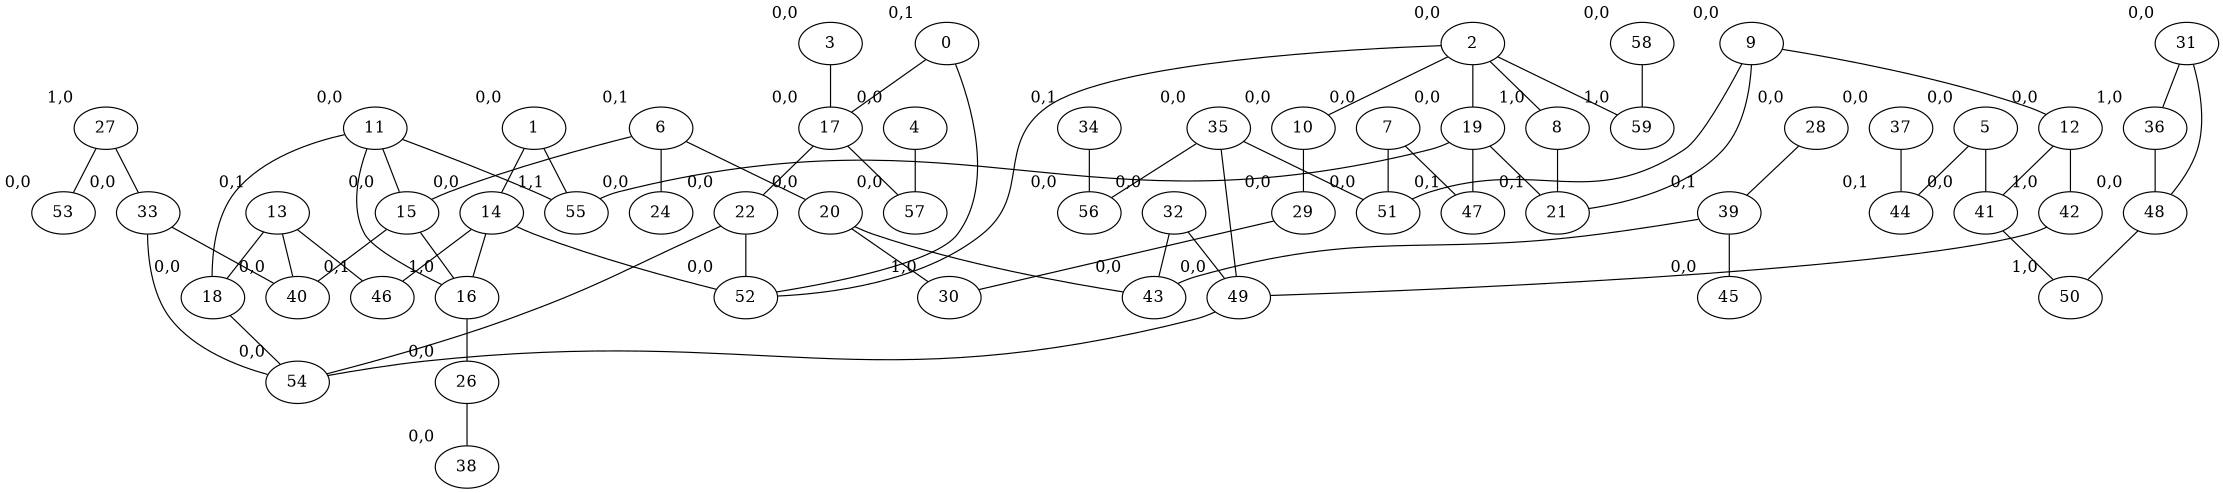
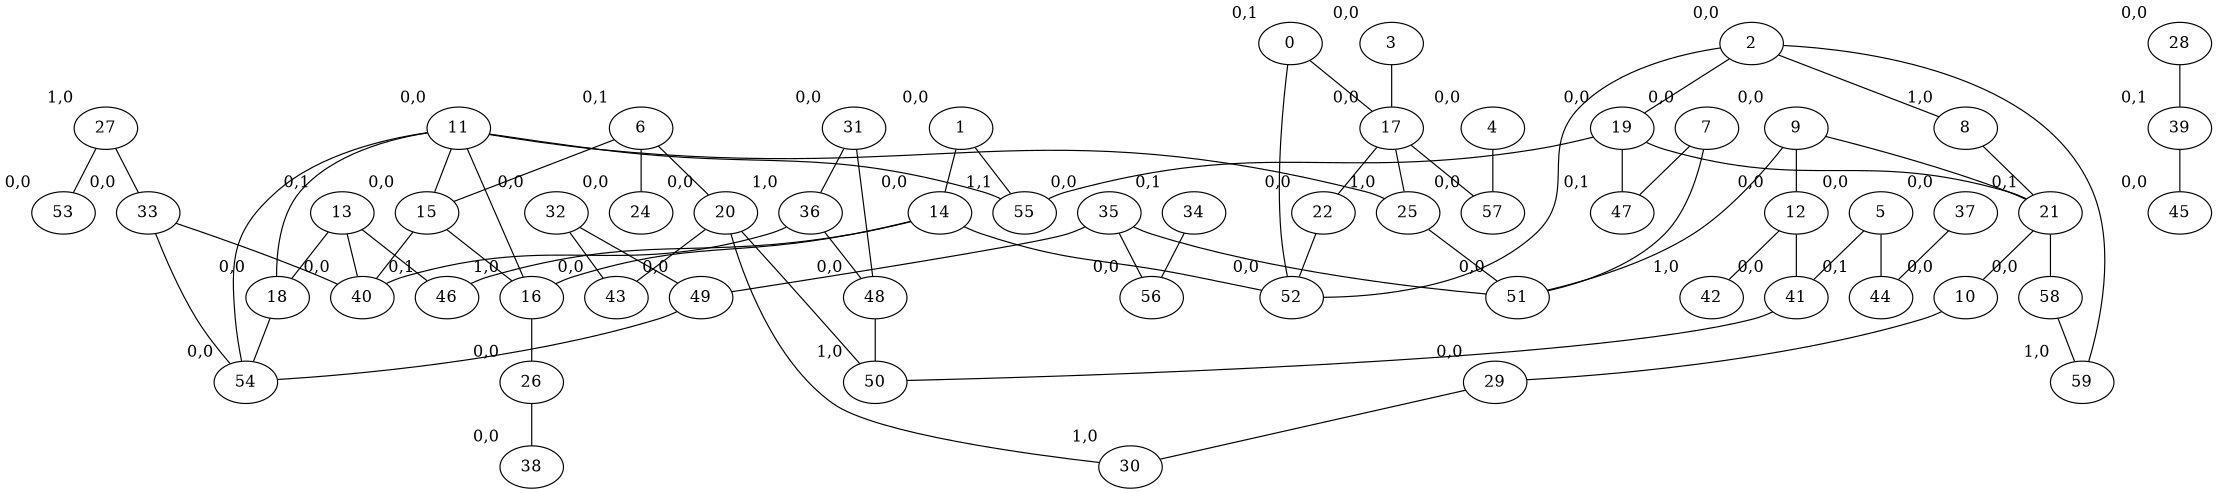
edge "2 0,0" -- "10 0,0": now "21 0,1" -- "10 0,0"
node "25 1,0": added
edge "39 0,1" -- "43 0,0": removed
edge "36 1,0" -- "40 0,0": added
edge "21 0,1" -- "58 0,0": added
edge "42 1,0" -- "49 0,0": removed
edge "20 0,0" -- "50 1,0": added
edge "22 0,0" -- "54 0,0": now "11 0,0" -- "54 0,0"
